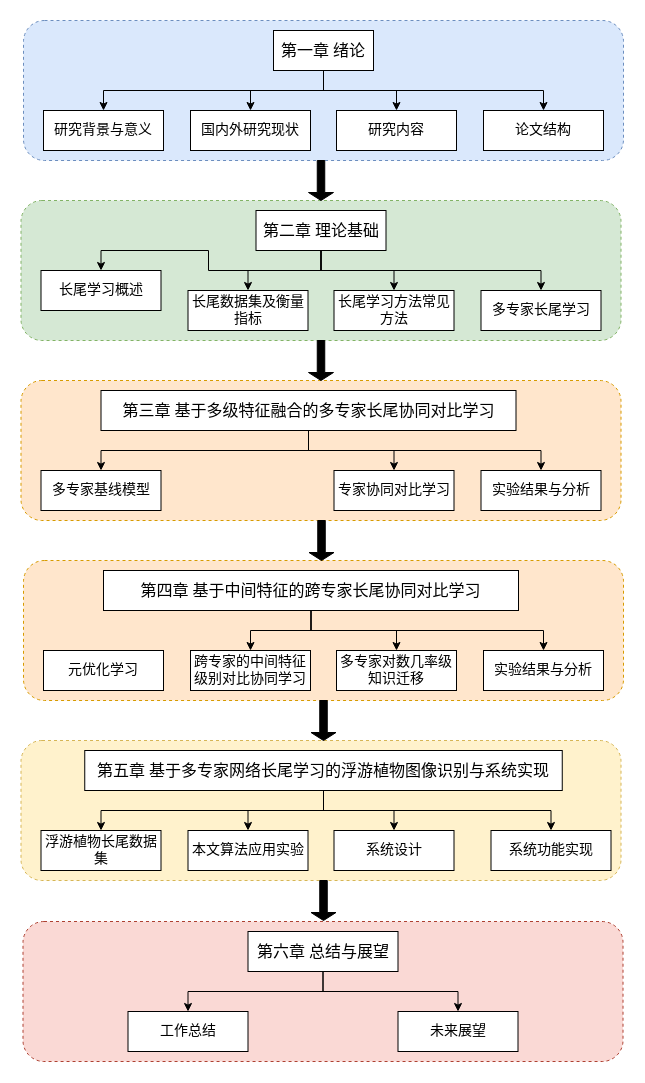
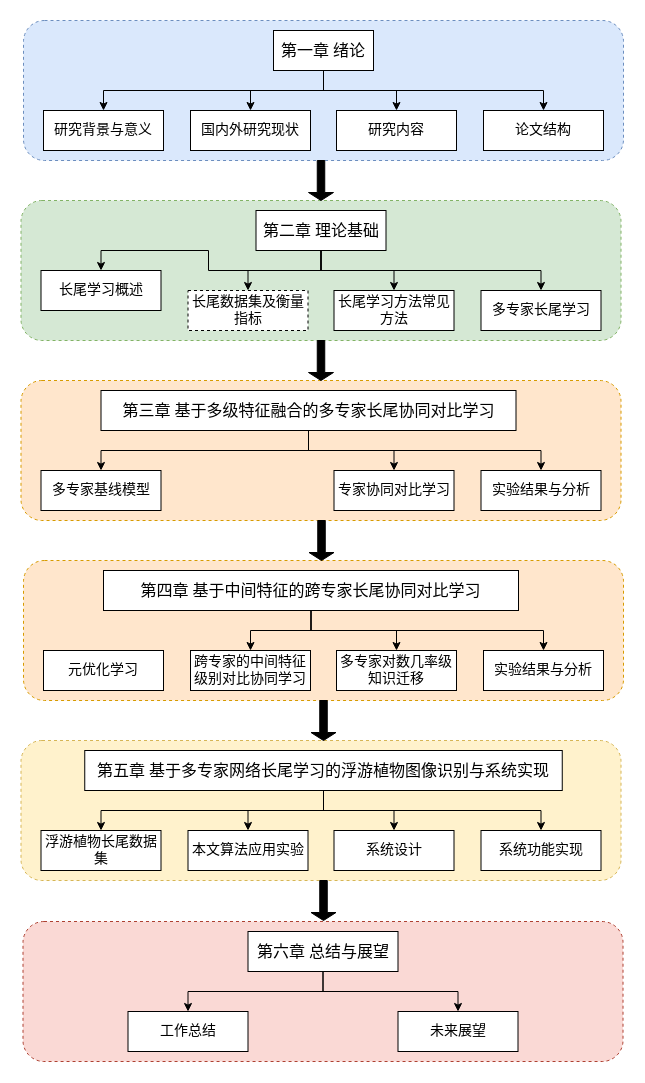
node "长尾数据集及衡量指标": style solid -> dashed
node "系统功能实现": moved (551, 851) -> (541, 851)
